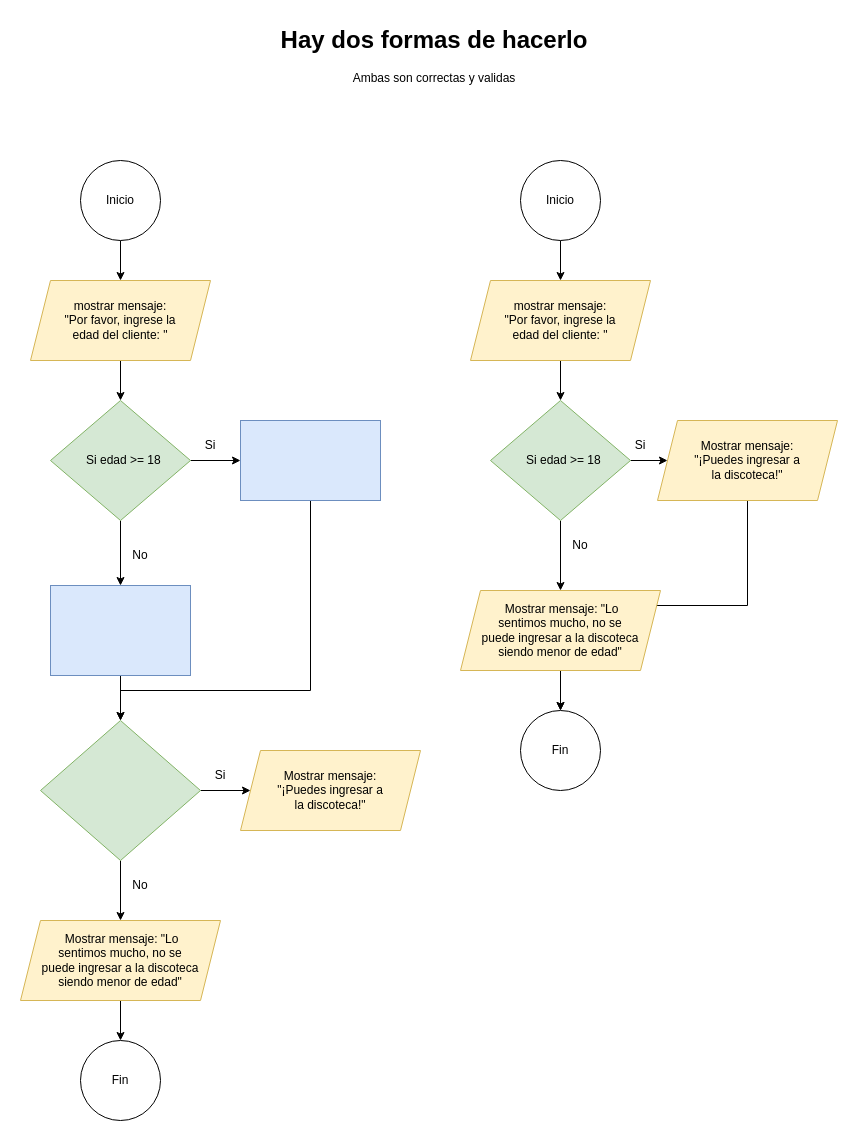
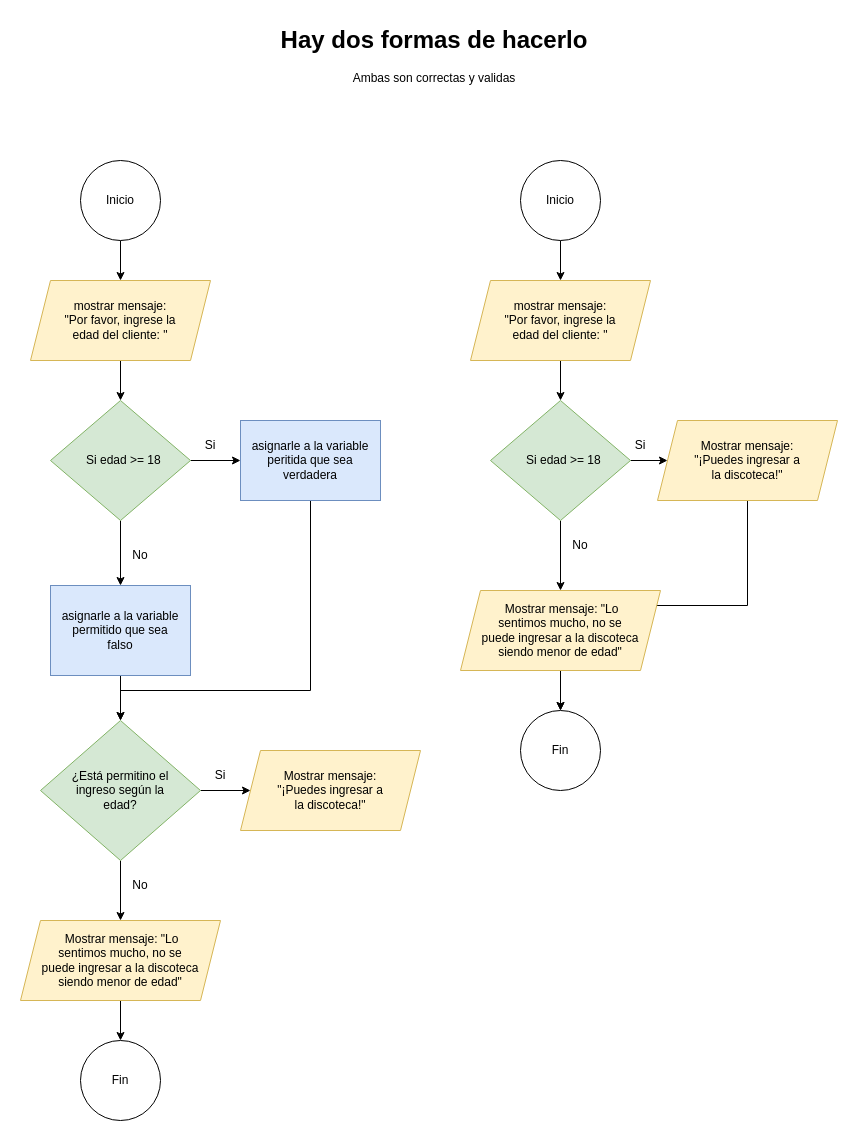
node "asignarle a la variable peritida que sea verdadera": added
node "asignarle a la variable permitido que sea falso": added
node "¿Está permitino el ingreso según la edad?": added
